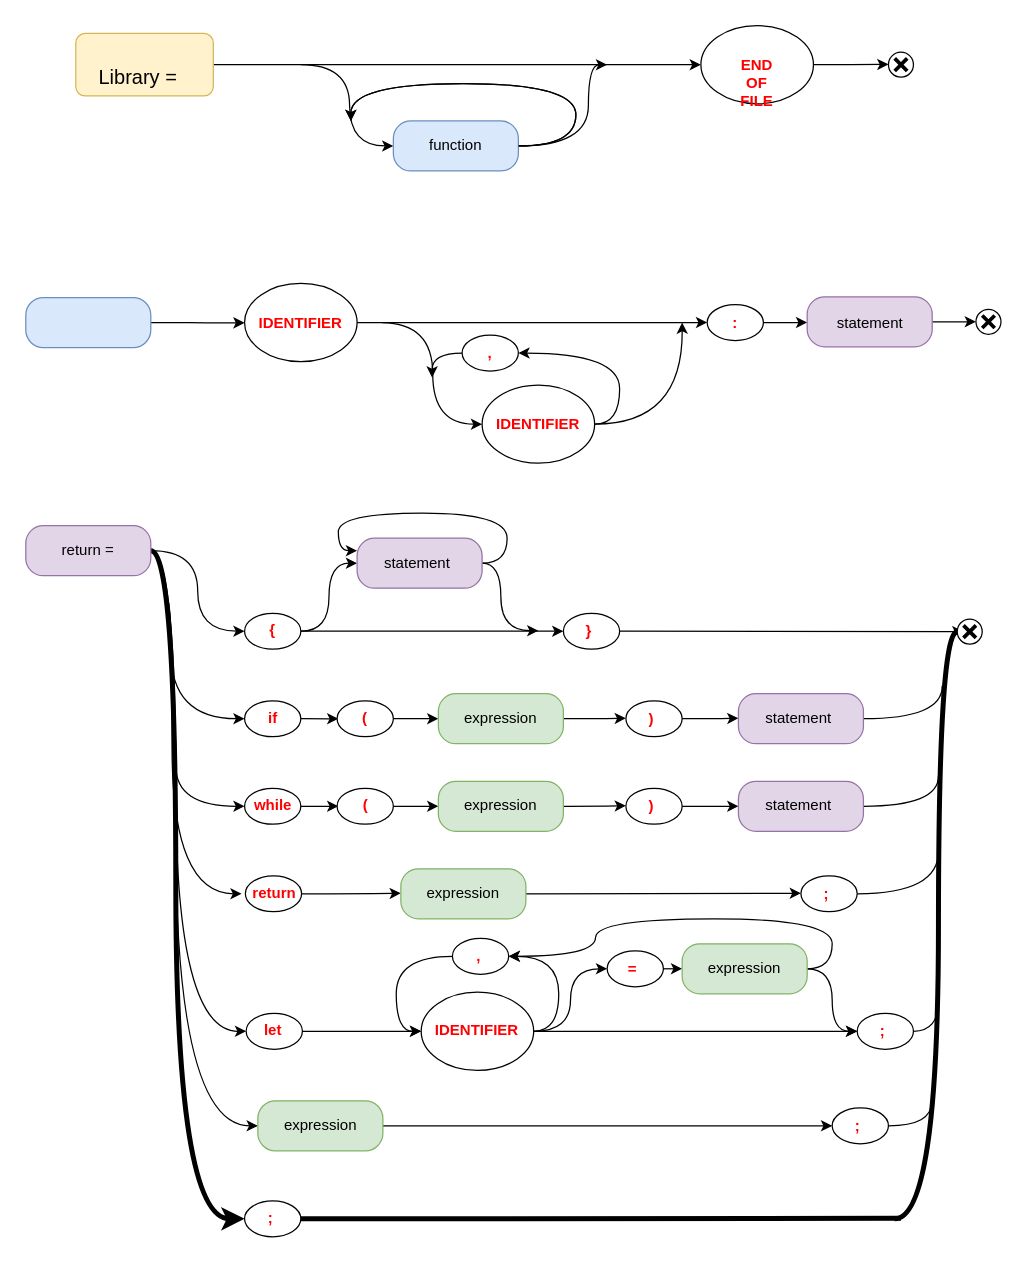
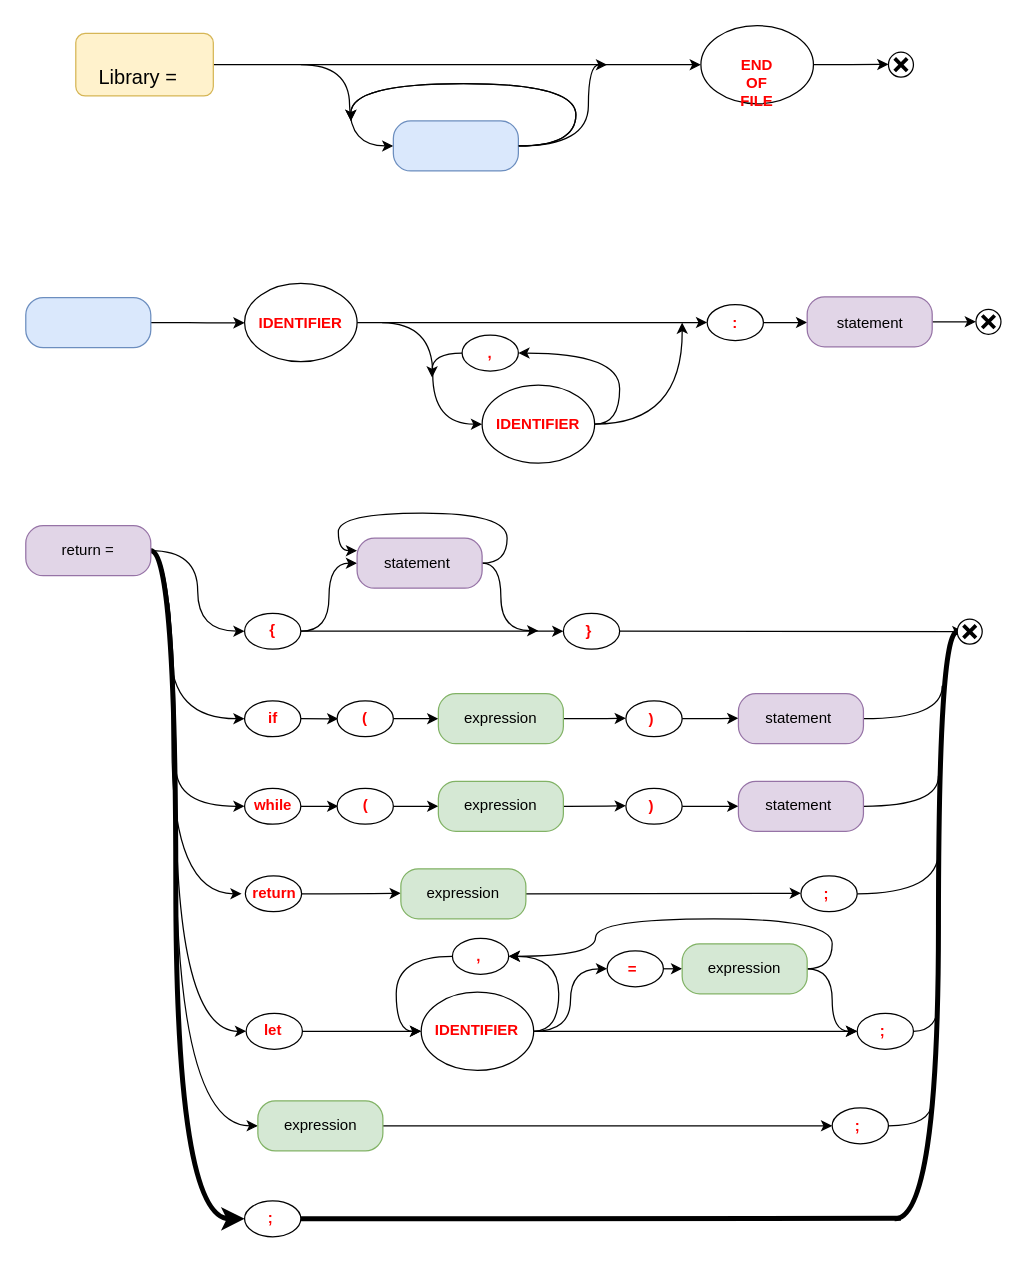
node "function": removed
